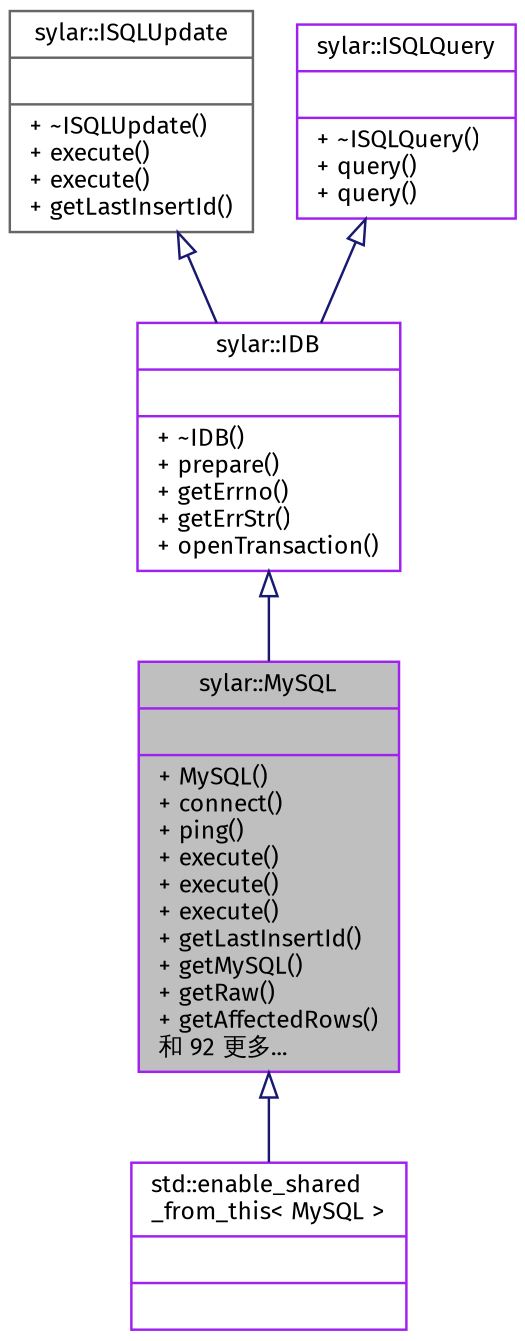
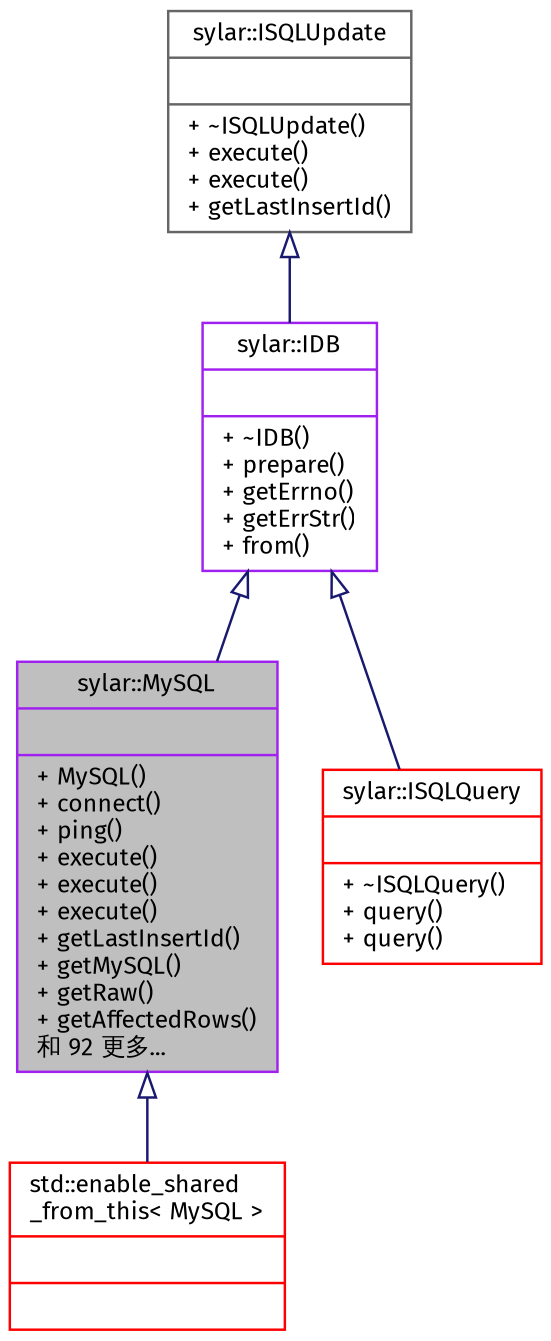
node "sylar::ISQLQuery": color purple -> red
edge "sylar::IDB" -> "sylar::ISQLQuery": reversed
node "sylar::IDB": text "+ openTransaction()" -> "+ from()"
node "std::enable_shared": color purple -> red
